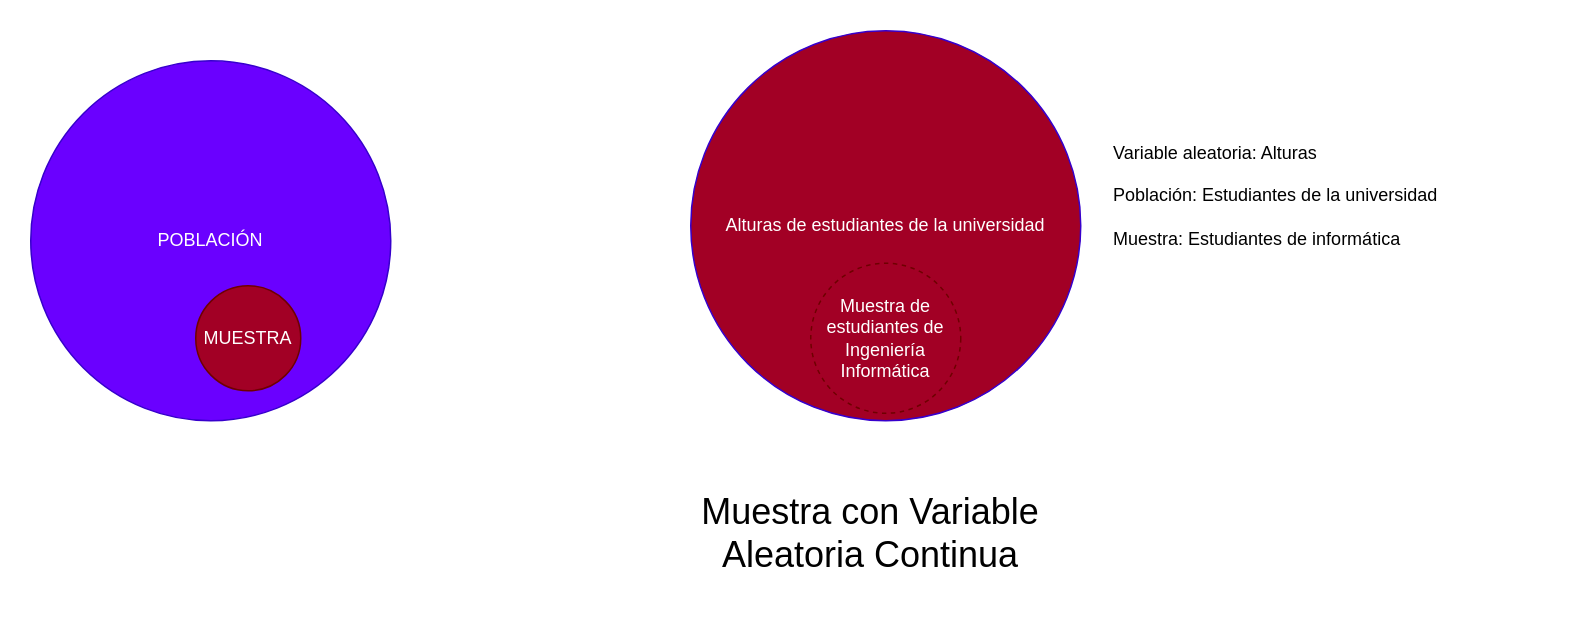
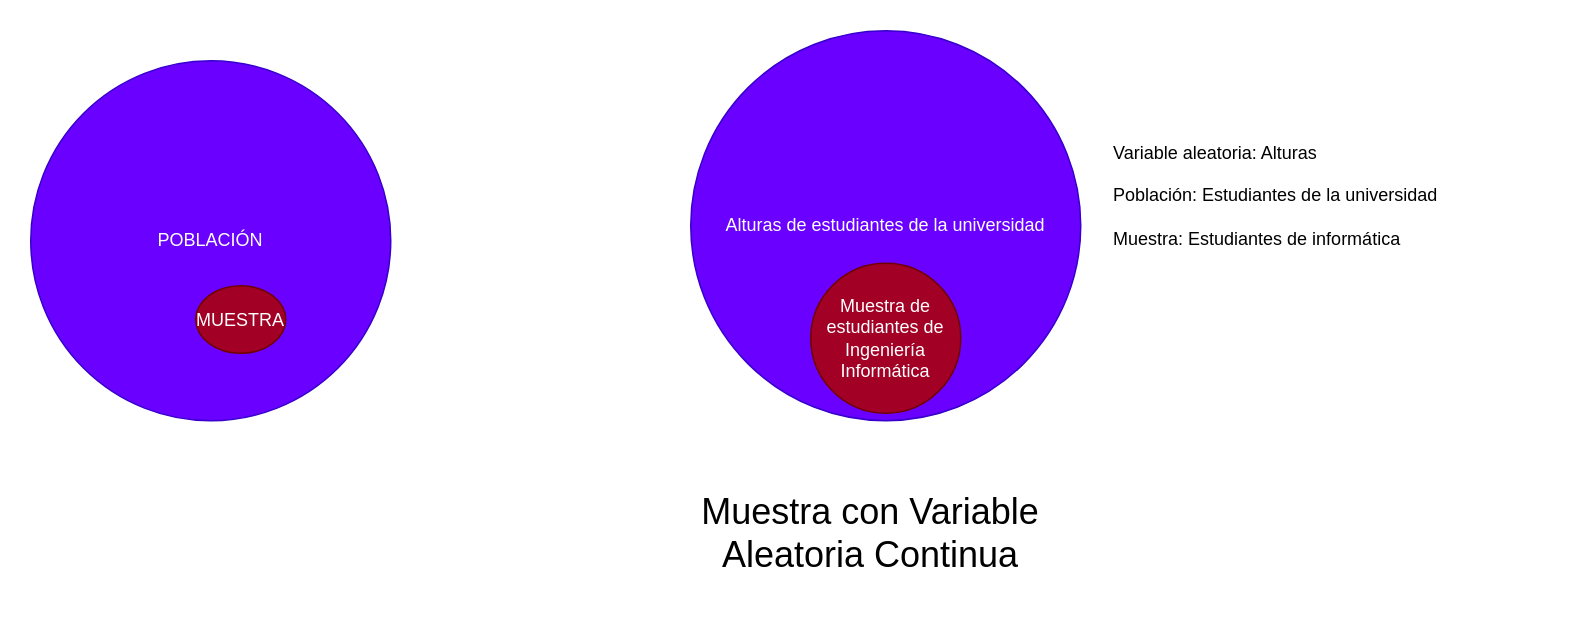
node "Alturas de estudiantes de la universidad": fillcolor #a20025 -> #6a00ff
node "MUESTRA": size 105x105 -> 90x68
node "Muestra de estudiantes de Ingeniería Informática": style dashed -> solid
